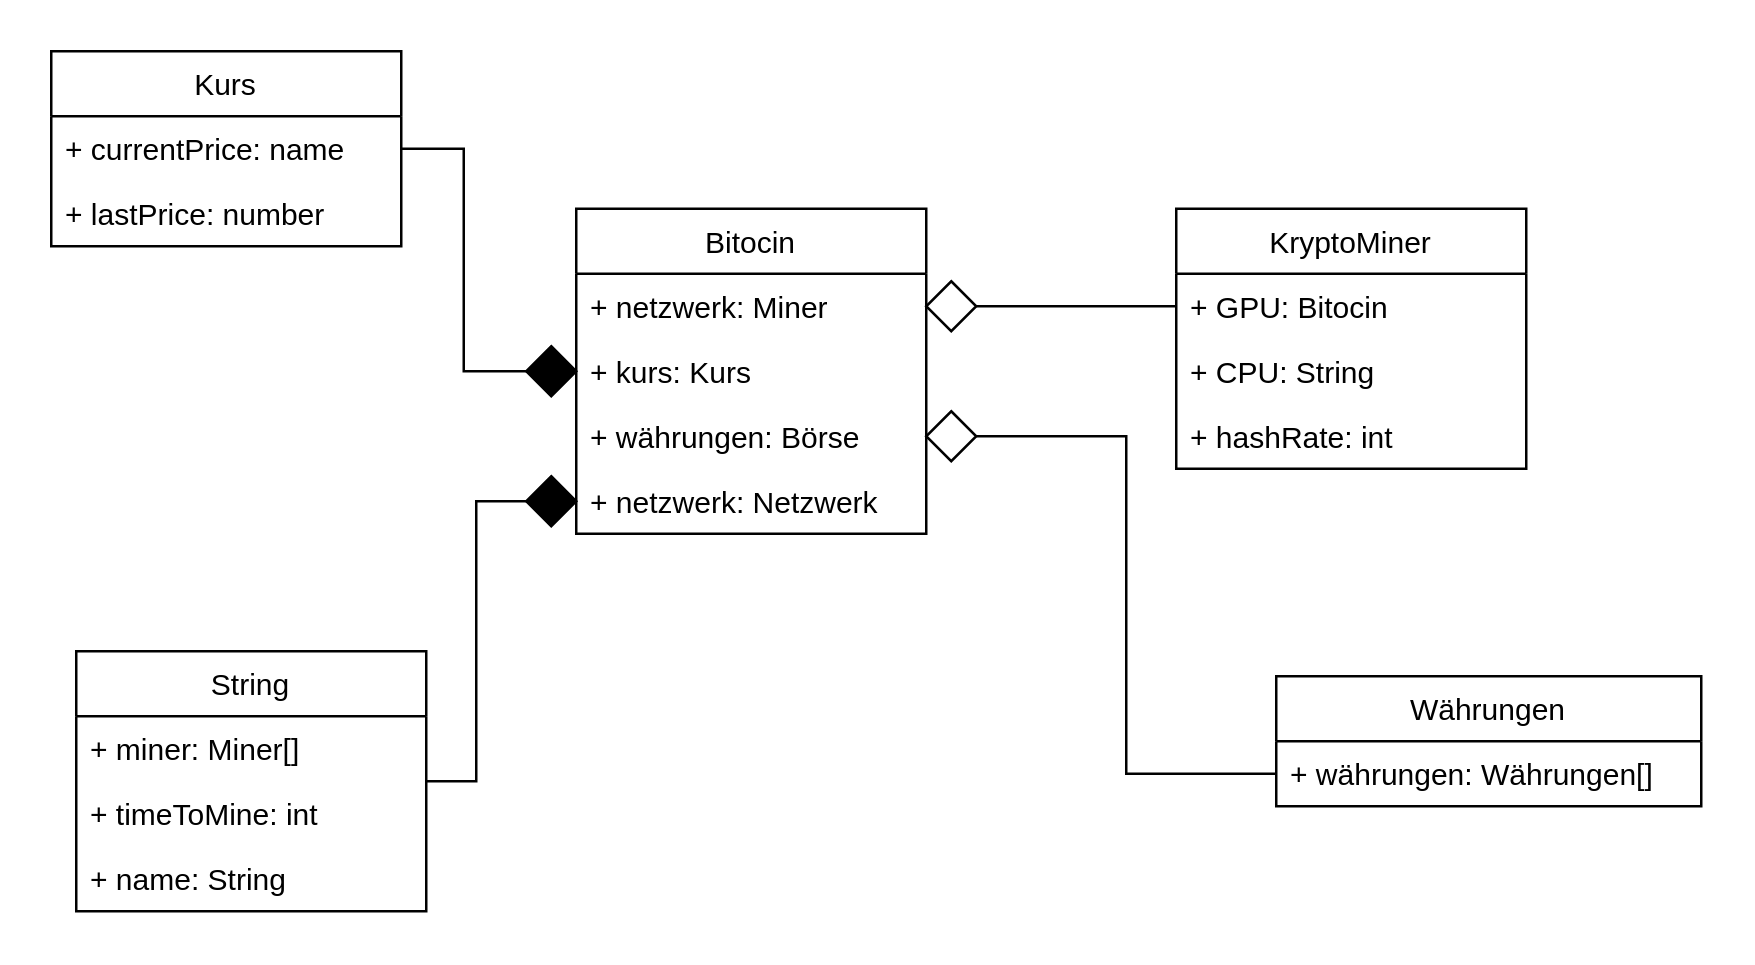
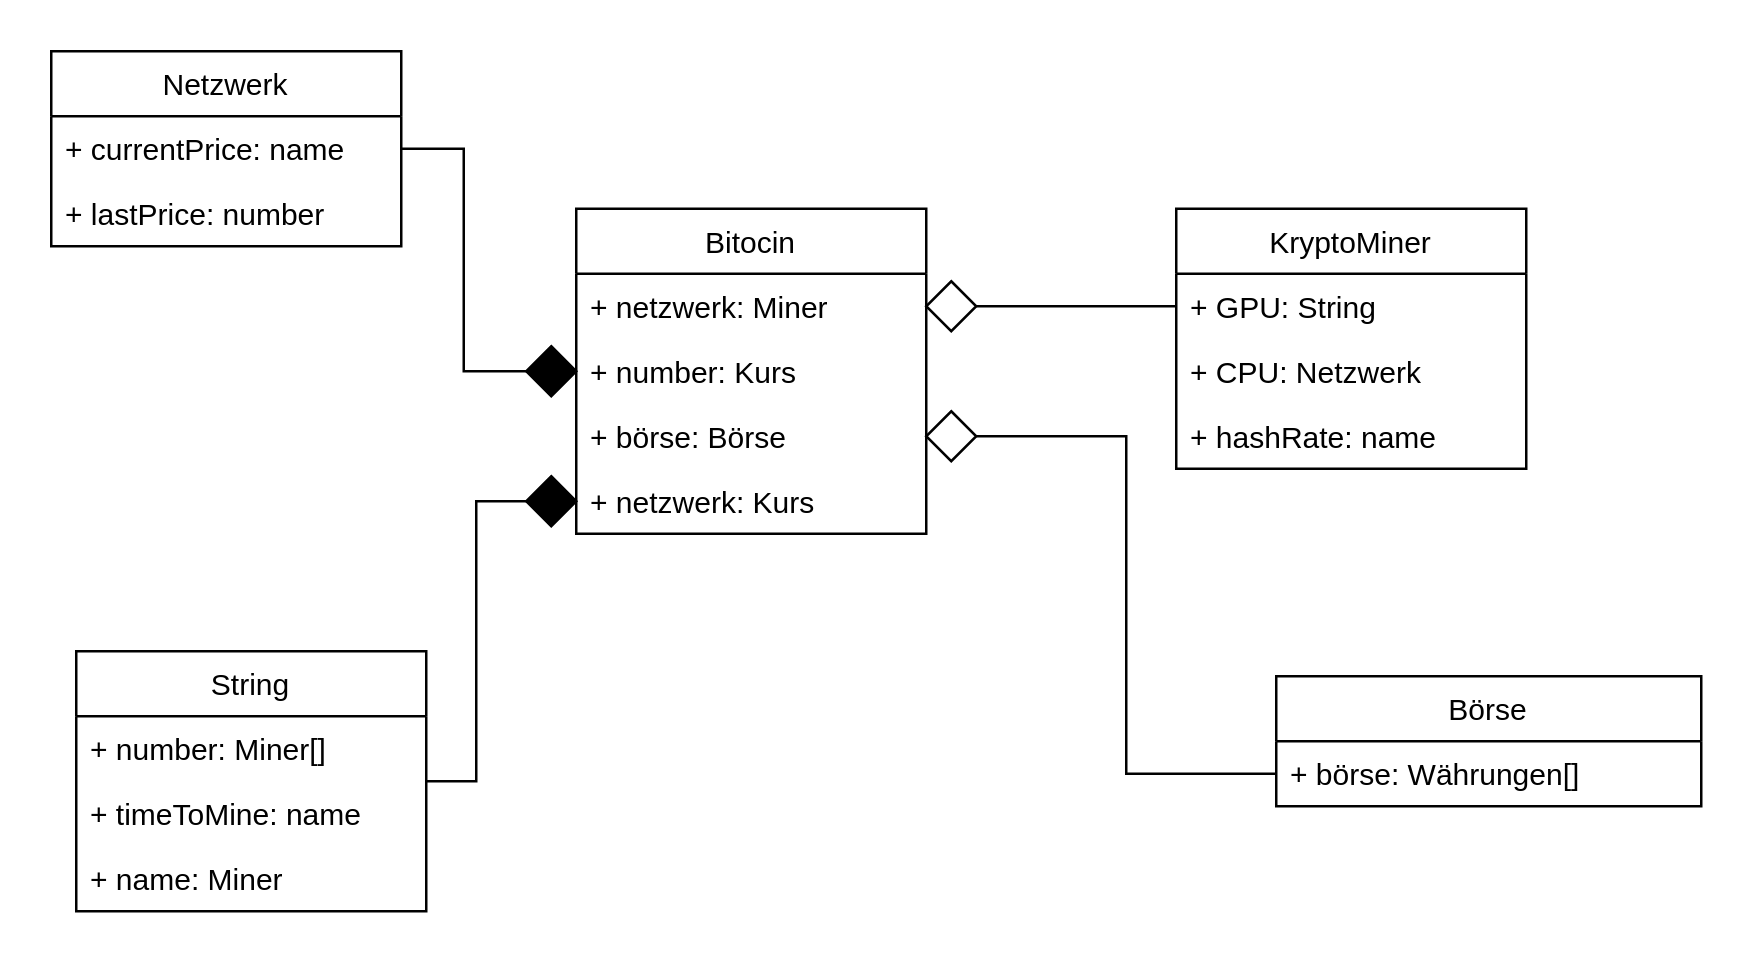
node "Kurs": label "Kurs" -> "Netzwerk"
node "+ GPU: Bitocin": label "+ GPU: Bitocin" -> "+ GPU: String"
node "+ kurs: Kurs": label "+ kurs: Kurs" -> "+ number: Kurs"
node "+ CPU: String": label "+ CPU: String" -> "+ CPU: Netzwerk"
node "+ währungen: Börse": label "+ währungen: Börse" -> "+ börse: Börse"
node "+ hashRate: int": label "+ hashRate: int" -> "+ hashRate: name"
node "+ netzwerk: Netzwerk": label "+ netzwerk: Netzwerk" -> "+ netzwerk: Kurs"
node "Währungen": label "Währungen" -> "Börse"
node "+ miner: Miner[]": label "+ miner: Miner[]" -> "+ number: Miner[]"
node "+ währungen: Währungen[]": label "+ währungen: Währungen[]" -> "+ börse: Währungen[]"
node "+ timeToMine: int": label "+ timeToMine: int" -> "+ timeToMine: name"
node "+ name: String": label "+ name: String" -> "+ name: Miner"
